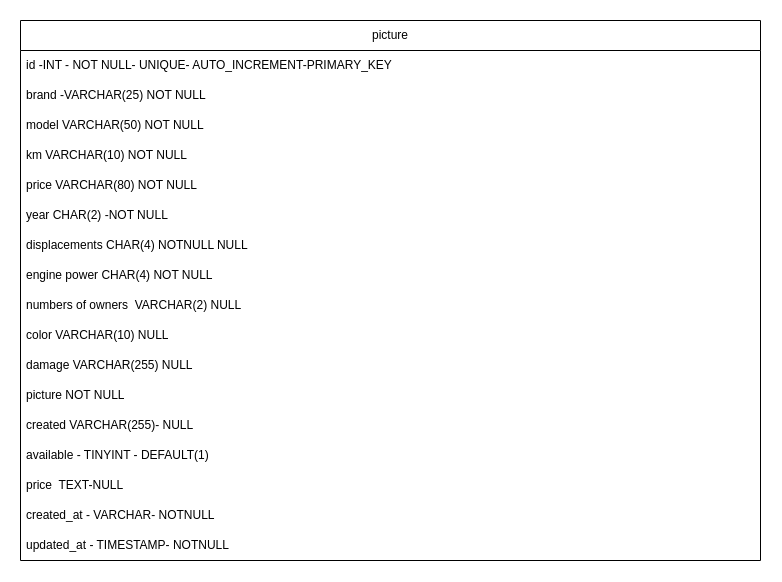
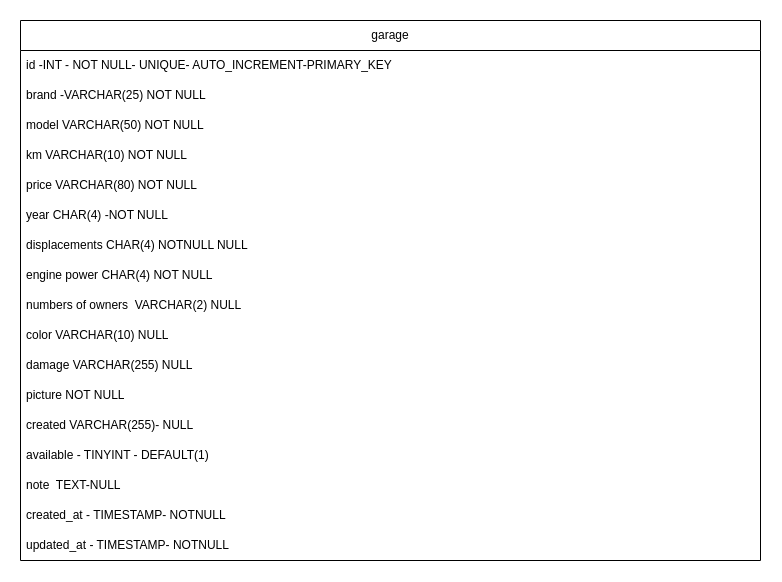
node "picture": label "picture" -> "garage"
node "year CHAR(2) -NOT NULL": label "year CHAR(2) -NOT NULL" -> "year CHAR(4) -NOT NULL"
node "price TEXT-NULL": label "price TEXT-NULL" -> "note TEXT-NULL"
node "created_at - VARCHAR- NOTNULL": label "created_at - VARCHAR- NOTNULL" -> "created_at - TIMESTAMP- NOTNULL"
